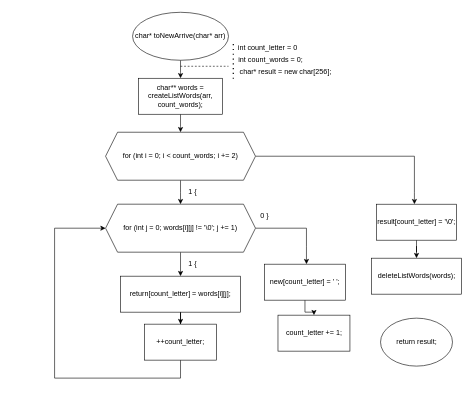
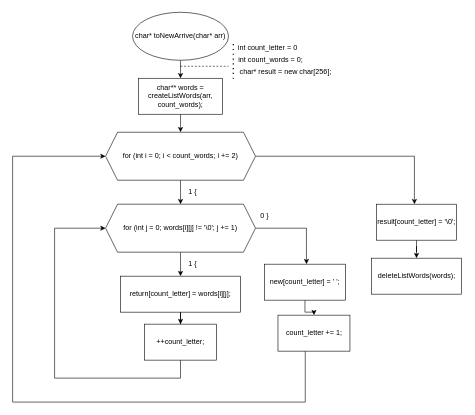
edge "count_letter += 1;" -> "for (int i = 0; i < count_words; i += 2)": added
node "return result;": removed
